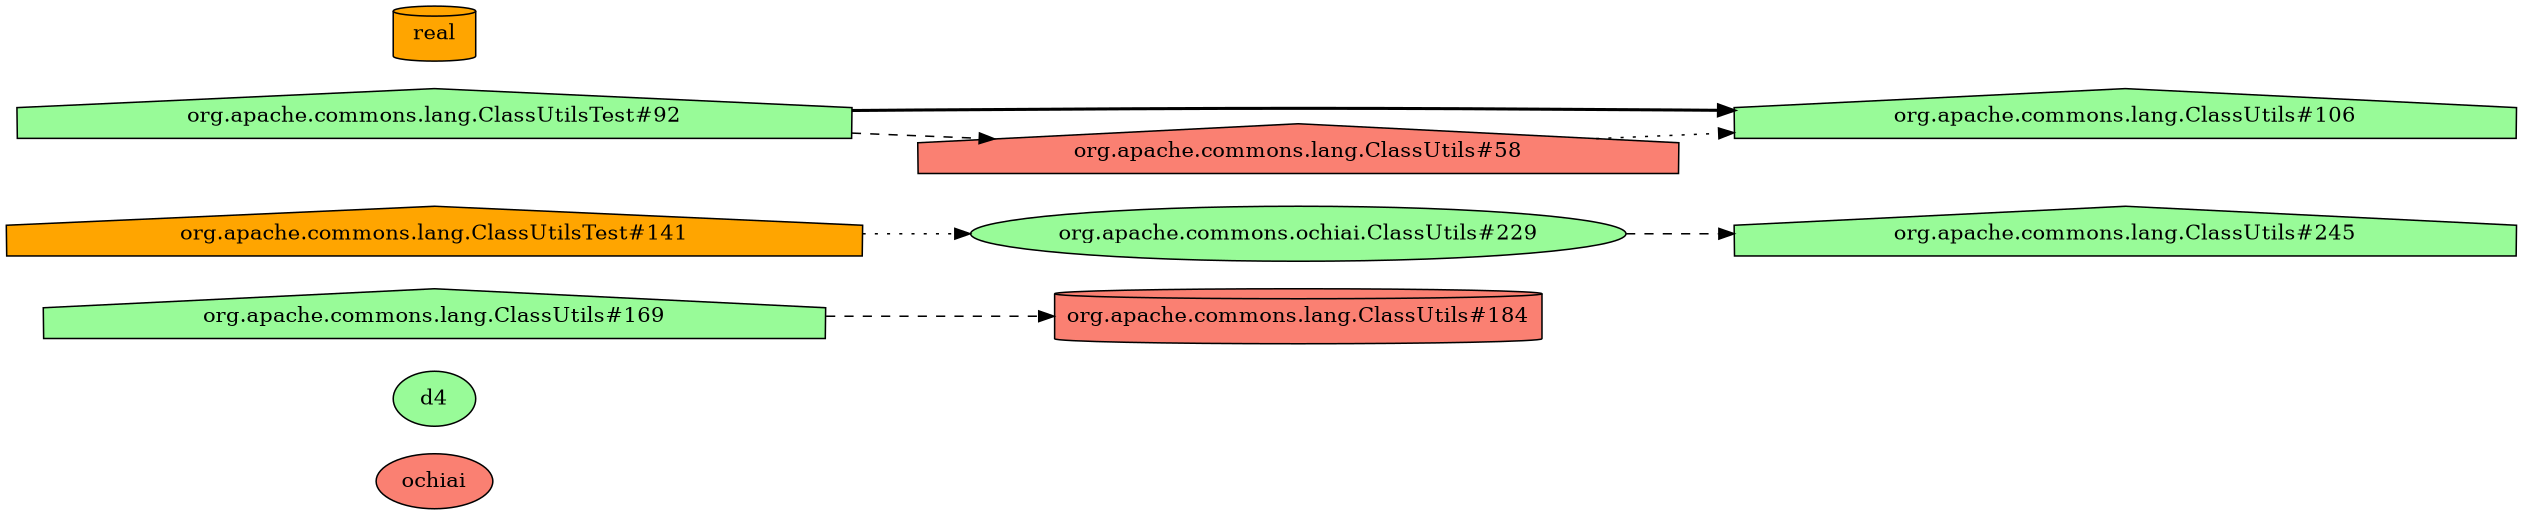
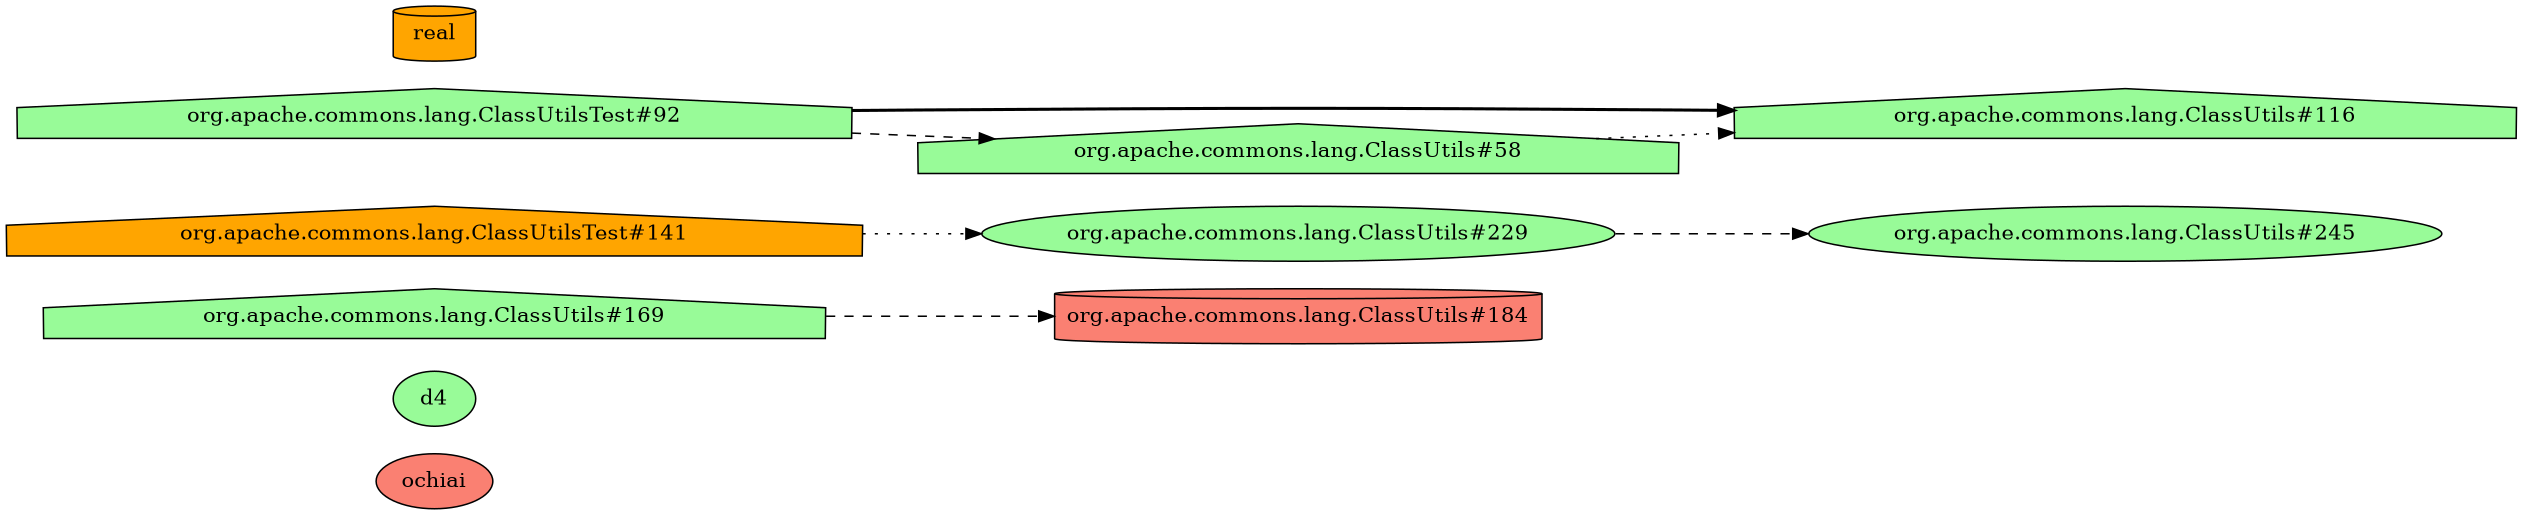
node "org.apache.commons.lang.ClassUtils#106": label "org.apache.commons.lang.ClassUtils#106" -> "org.apache.commons.lang.ClassUtils#116"
node "org.apache.commons.lang.ClassUtils#58": fillcolor salmon -> palegreen
node "org.apache.commons.ochiai.ClassUtils#229": label "org.apache.commons.ochiai.ClassUtils#229" -> "org.apache.commons.lang.ClassUtils#229"
node "org.apache.commons.lang.ClassUtils#245": shape house -> ellipse
